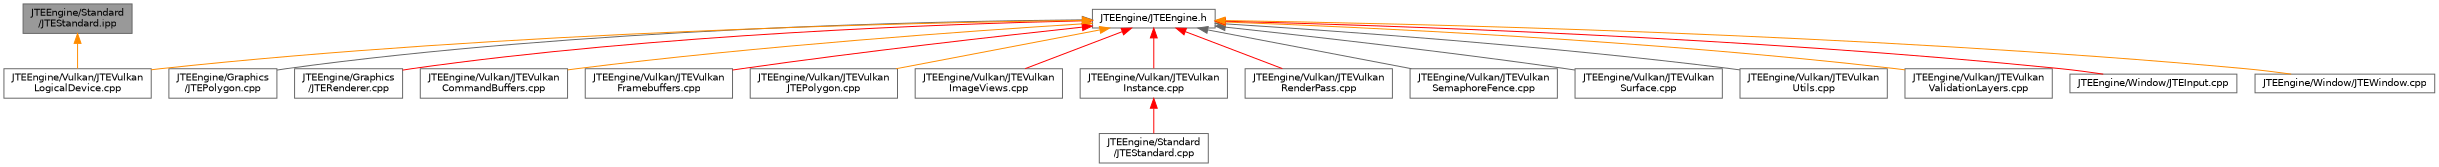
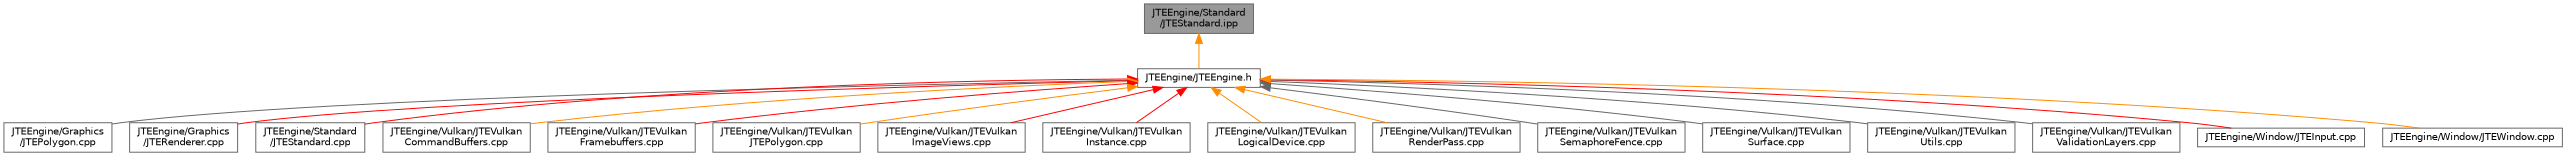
edge "JTEEngine/Vulkan/JTEVulkan ValidationLayers.cpp" -> "JTEEngine/JTEEngine.h": color darkorange -> gray40
edge "JTEEngine/Vulkan/JTEVulkan RenderPass.cpp" -> "JTEEngine/JTEEngine.h": color red -> darkorange
edge "JTEEngine/Vulkan/JTEVulkan LogicalDevice.cpp" -> "JTEEngine/Standard /JTEStandard.ipp": now "JTEEngine/JTEEngine.h" -> "JTEEngine/Standard /JTEStandard.ipp"
edge "JTEEngine/Standard /JTEStandard.cpp" -> "JTEEngine/Vulkan/JTEVulkan Instance.cpp": now "JTEEngine/Standard /JTEStandard.cpp" -> "JTEEngine/JTEEngine.h"
